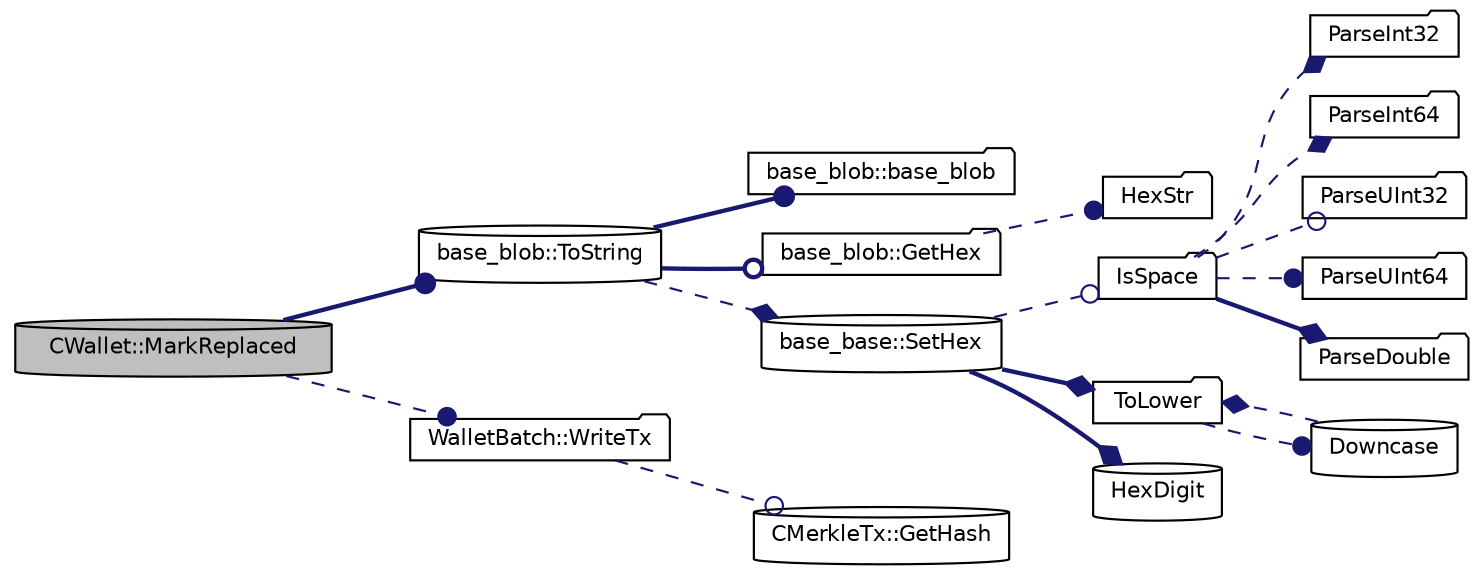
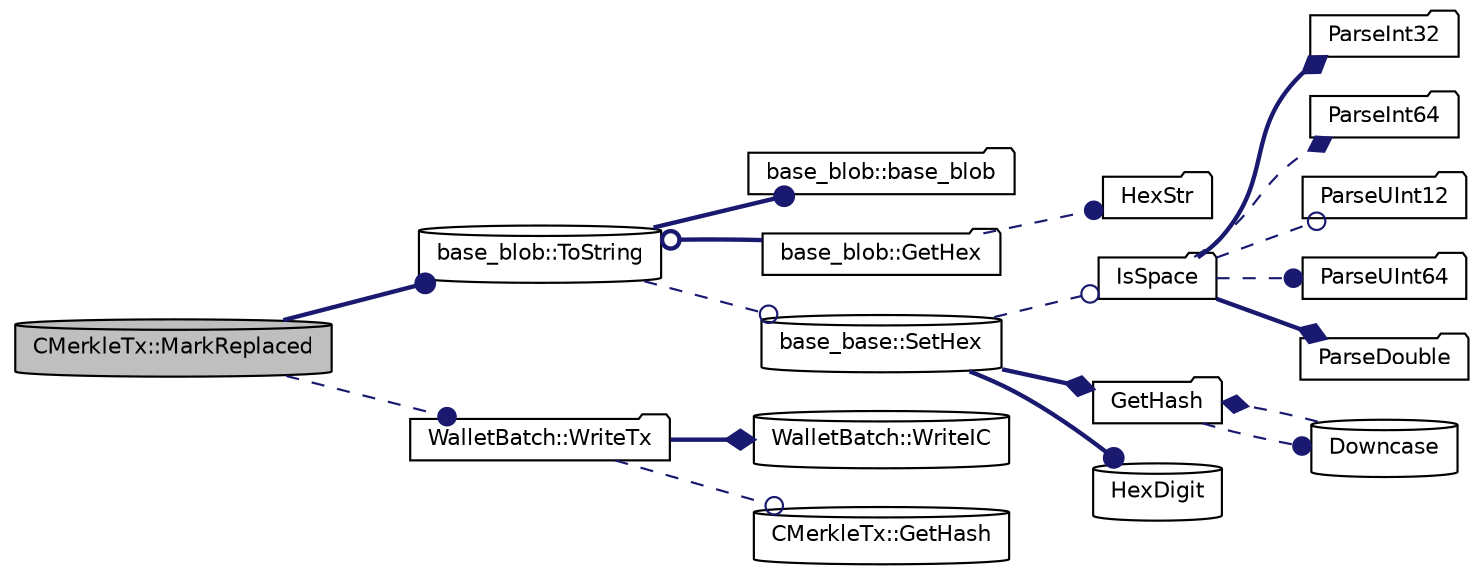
edge "IsSpace" -> "ParseInt32": style dashed -> bold
node "ParseUInt32": label "ParseUInt32" -> "ParseUInt12"
edge "base_blob::ToString" -> "base_blob::GetHex": reversed
edge "base_blob::ToString" -> "base_base::SetHex": arrowhead diamond -> odot
node "CWallet::MarkReplaced": label "CWallet::MarkReplaced" -> "CMerkleTx::MarkReplaced"
node "ToLower": label "ToLower" -> "GetHash"
edge "base_base::SetHex" -> "HexDigit": arrowhead diamond -> dot
node "WalletBatch::WriteIC": added
